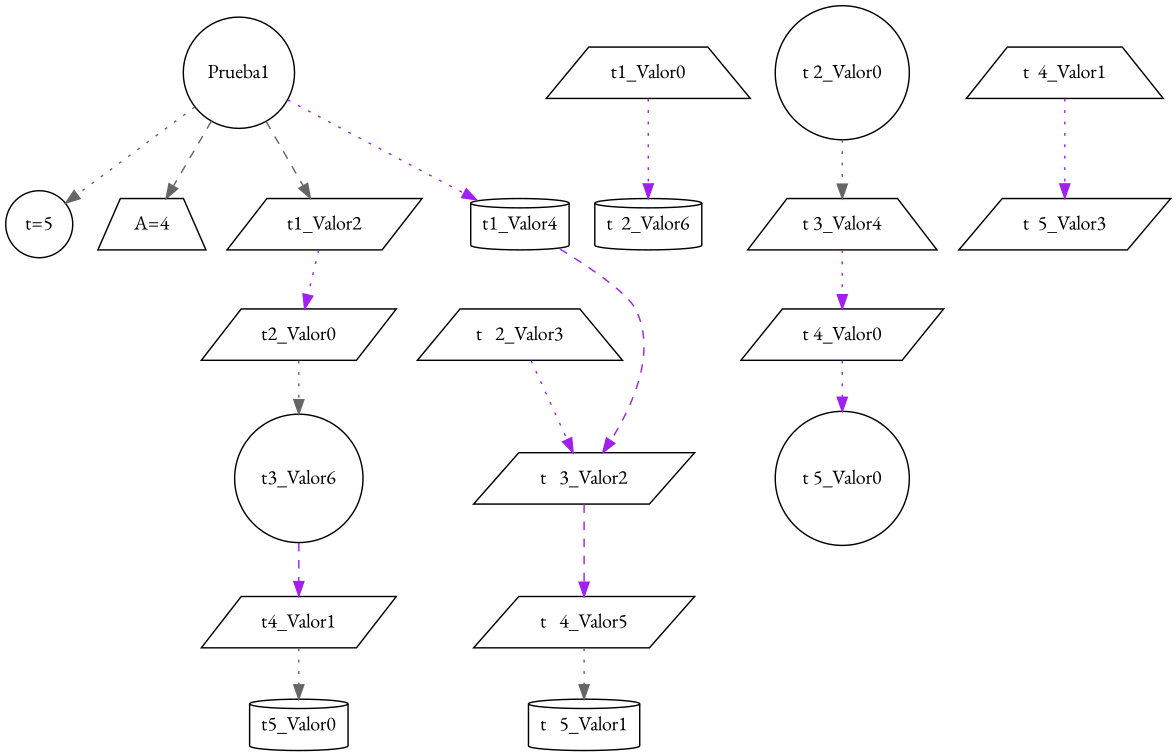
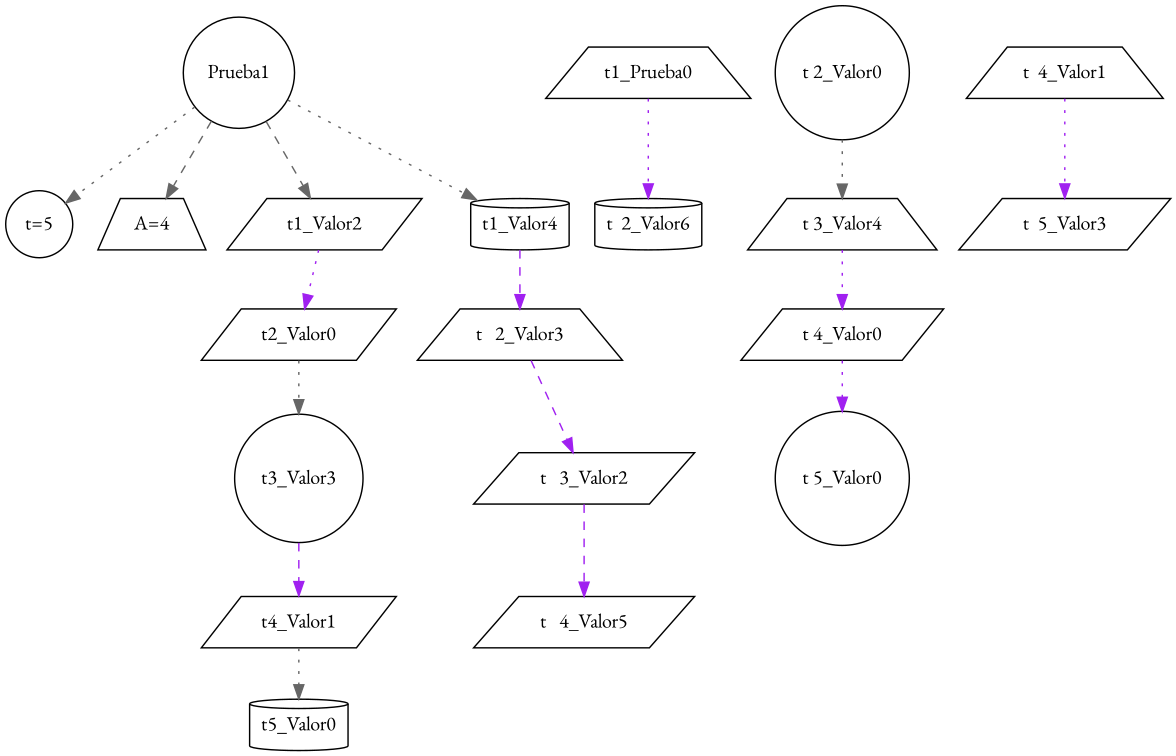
node "t1_Valor0": label "t1_Valor0" -> "t1_Prueba0"
edge "Prueba1" -> "t1_Valor4": color purple -> gray40
edge "t1_Valor4" -> "t   3_Valor2": now "t1_Valor4" -> "t   2_Valor3"
edge "t   2_Valor3" -> "t   3_Valor2": style dotted -> dashed
node "t3_Valor6": label "t3_Valor6" -> "t3_Valor3"
node "t   5_Valor1": removed
